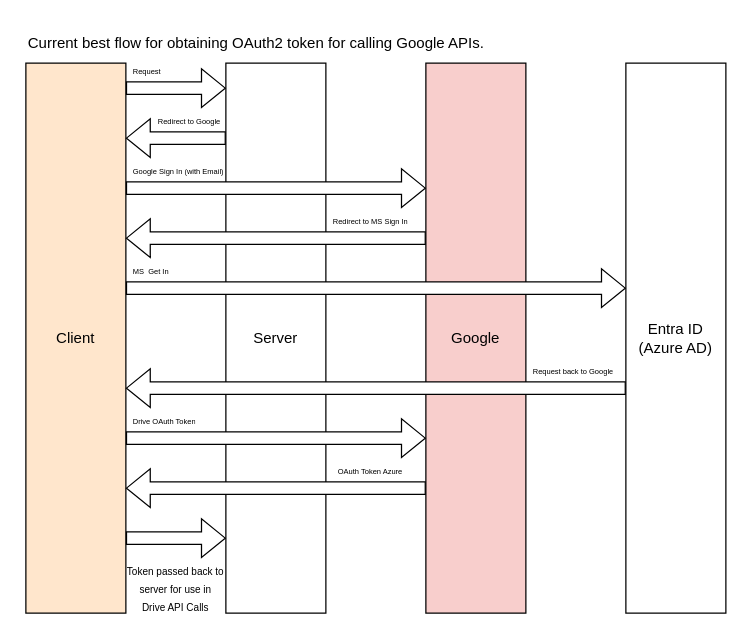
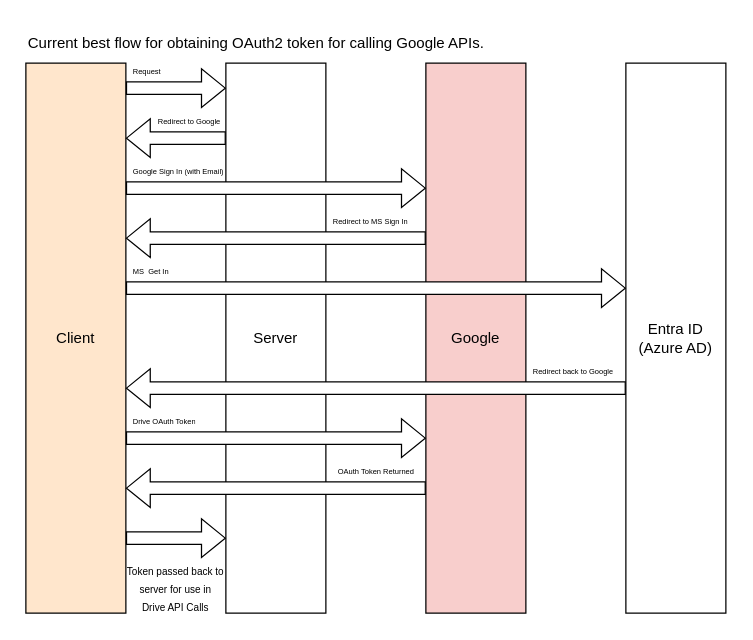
node "Request back to Google": label "Request back to Google" -> "Redirect back to Google"
node "OAuth Token Azure": label "OAuth Token Azure" -> "OAuth Token Returned"
